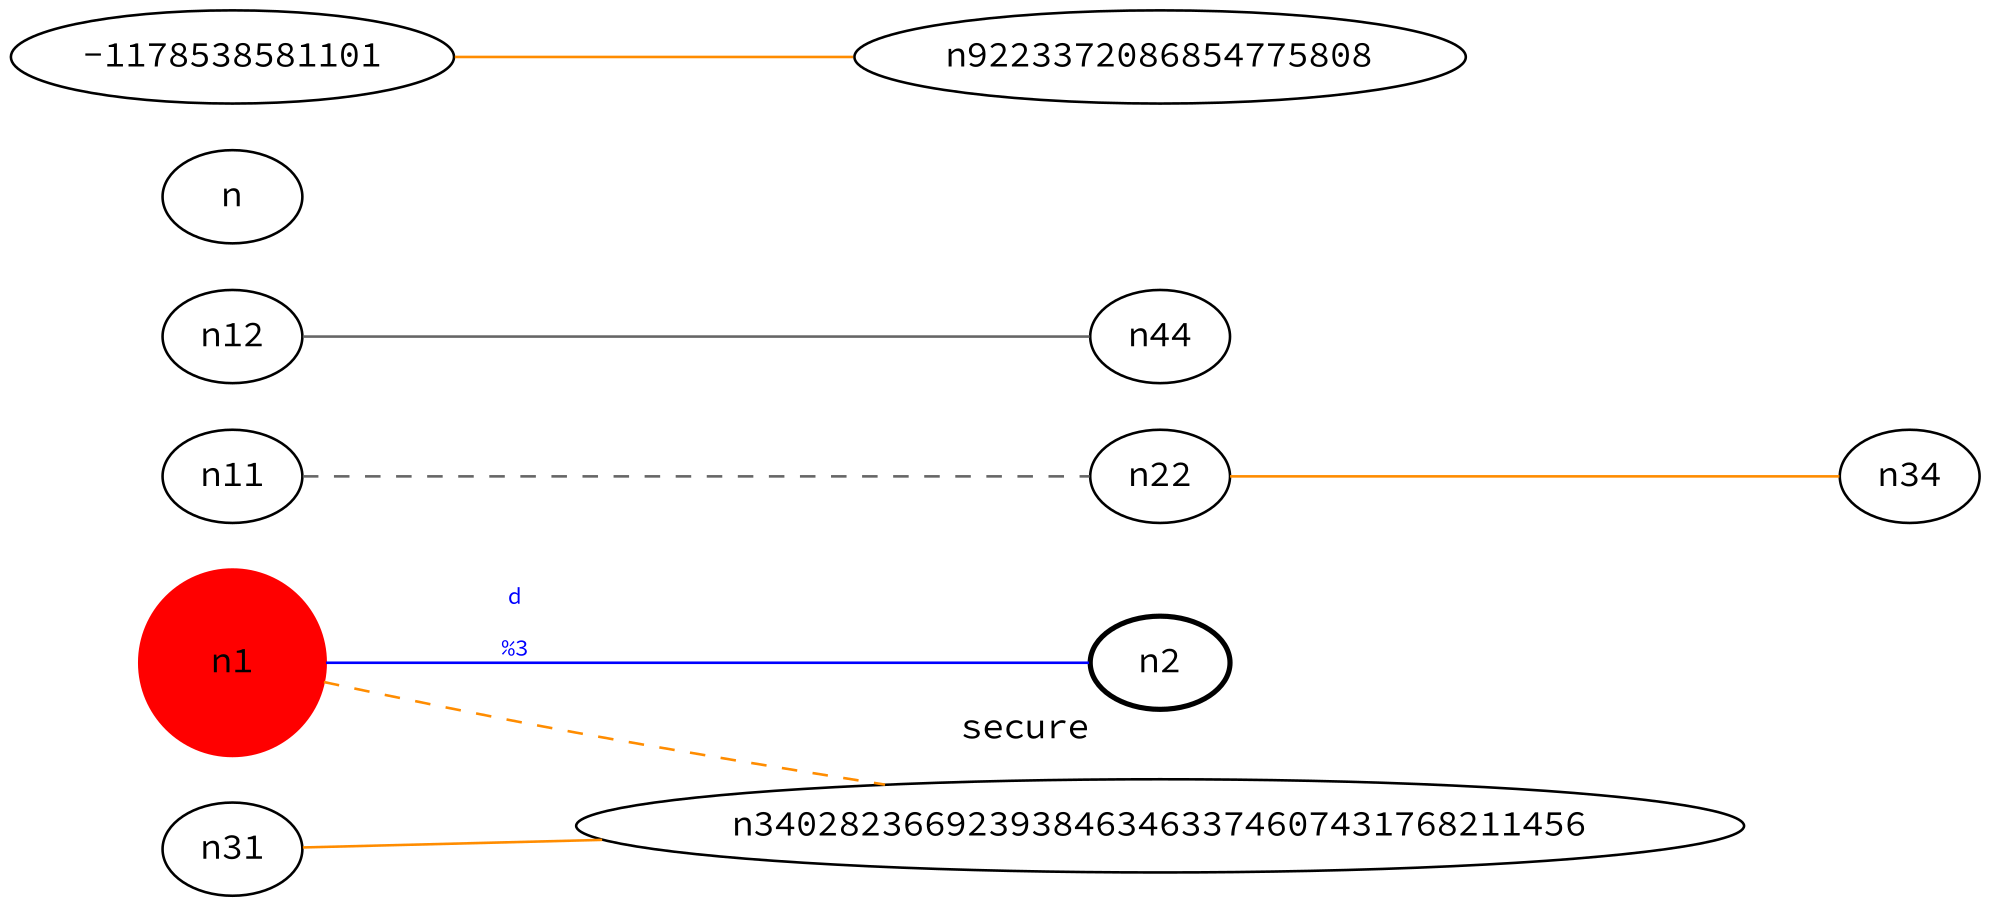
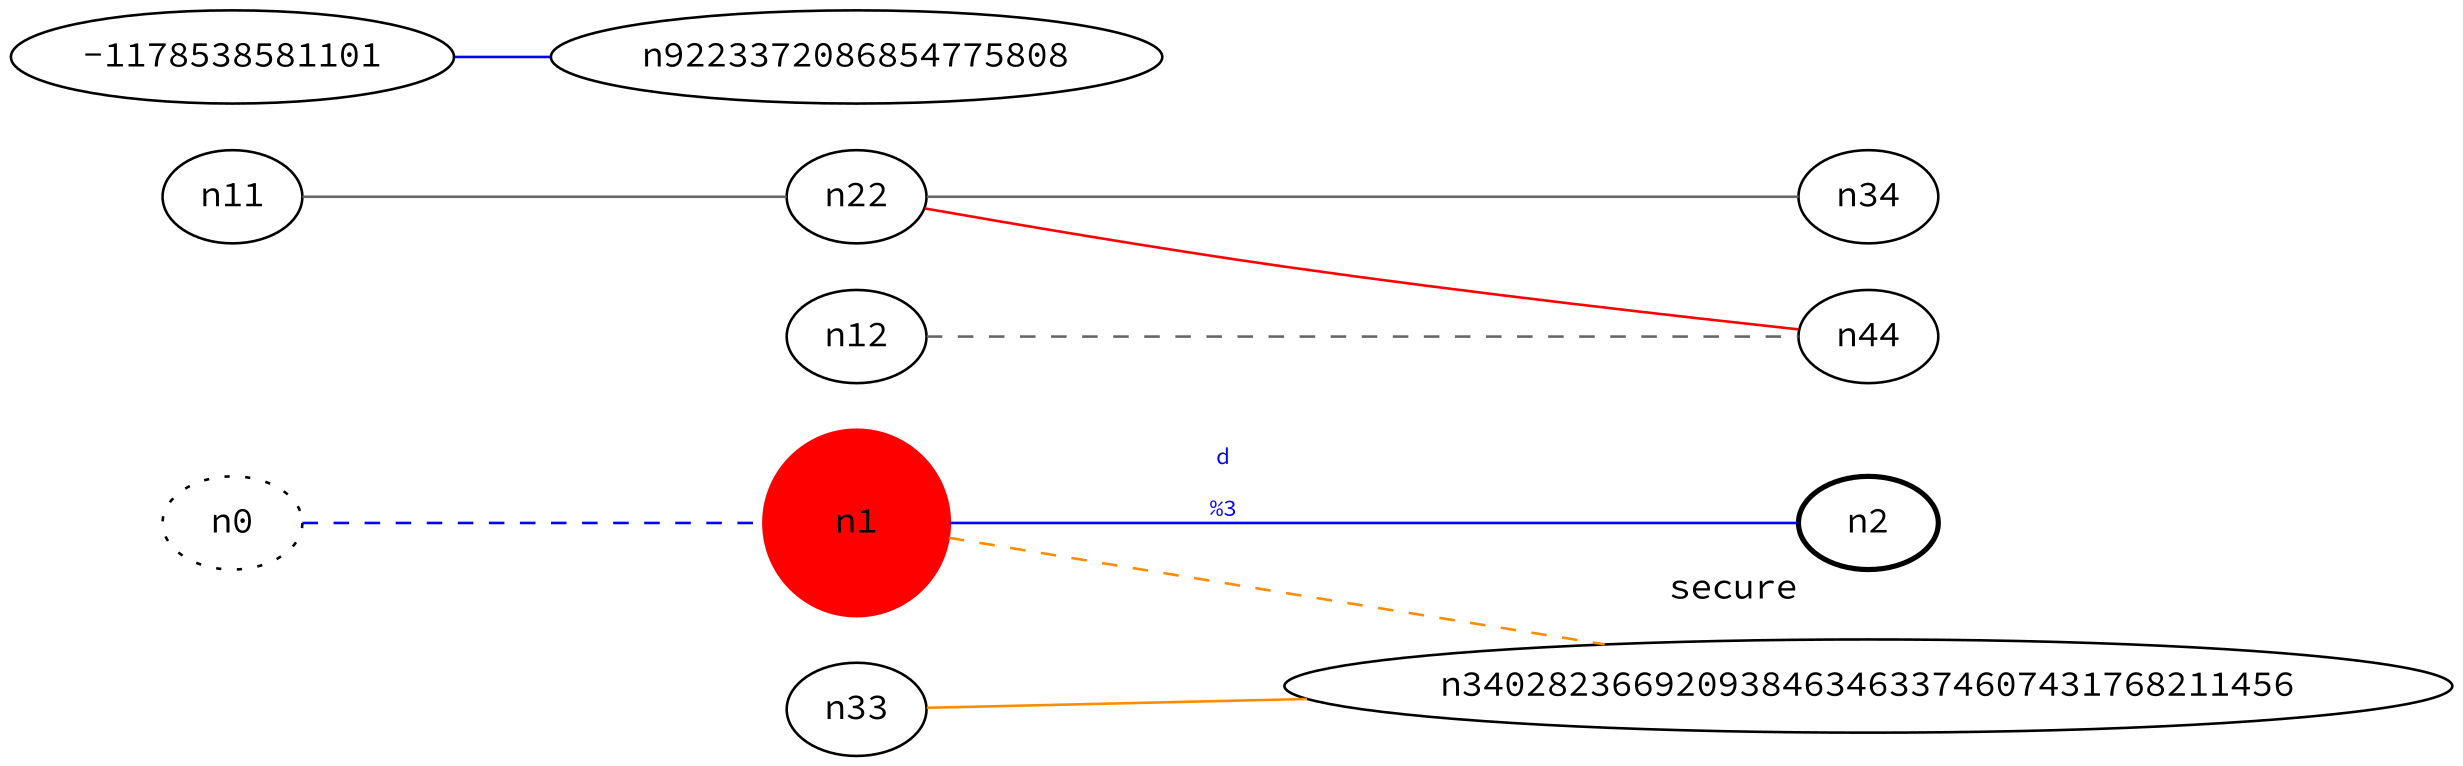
edge "-1178538581101" -- "n9223372086854775808": color darkorange -> blue
node "n": removed
edge "n22" -- "n44": added
edge "n12" -- "n44": style solid -> dashed
edge "n11" -- "n22": style dashed -> solid
edge "n22" -- "n34": color darkorange -> gray40
node "n0": added
node "n340282366923938463463374607431768211456": label "n340282366923938463463374607431768211456" -> "n340282366920938463463374607431768211456"
node "n31": label "n31" -> "n33"
